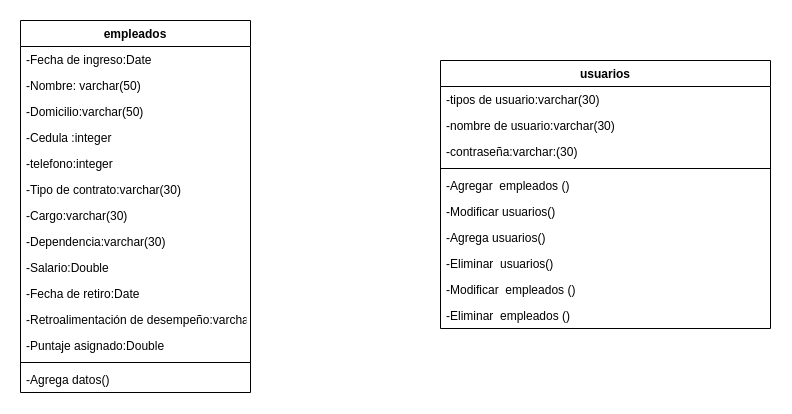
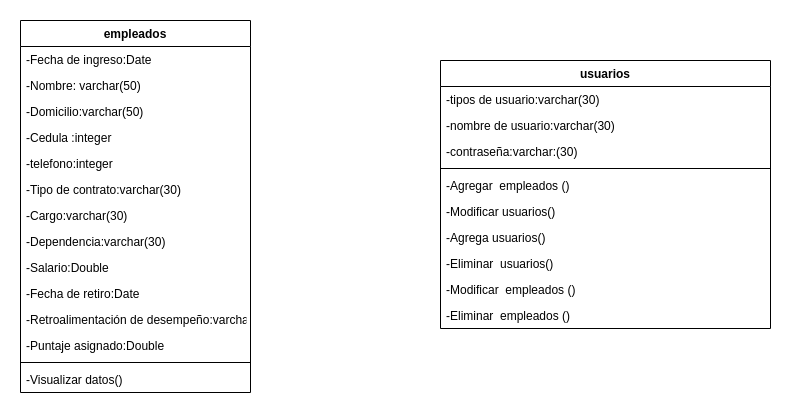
node "-Agrega datos()": label "-Agrega datos()" -> "-Visualizar datos()"
